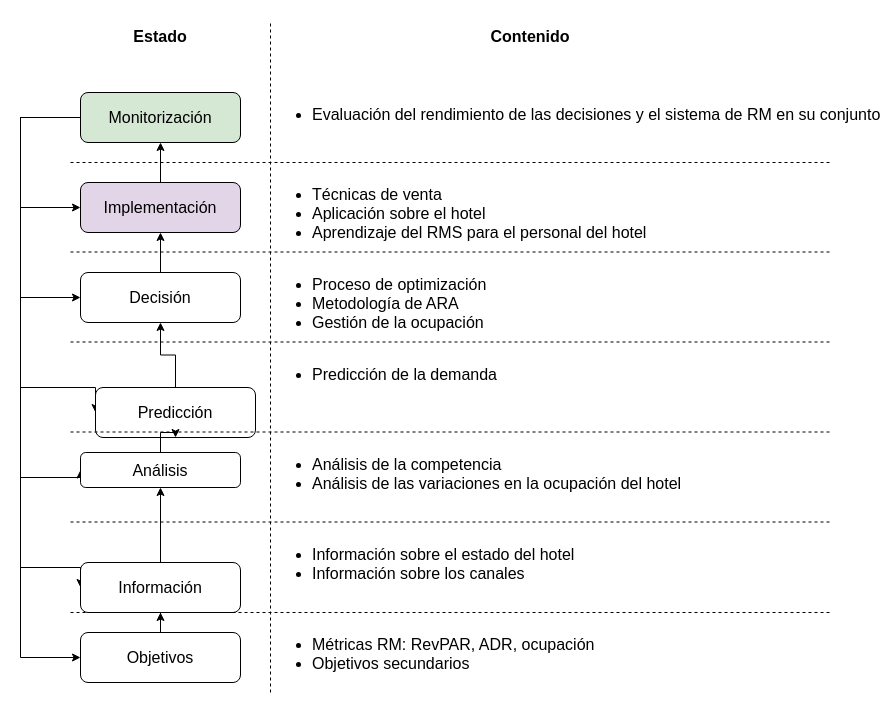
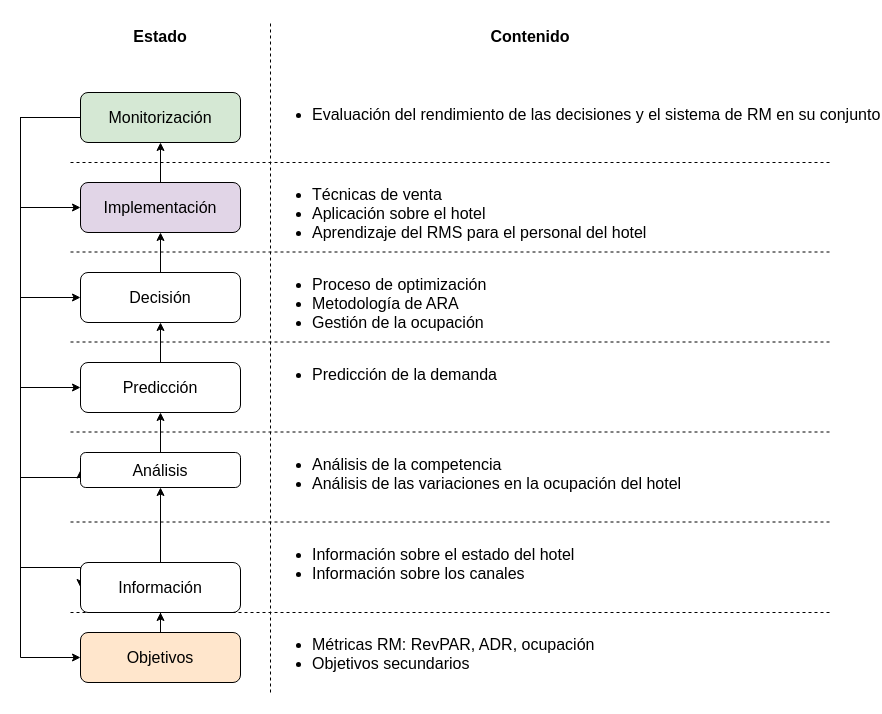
node "Predicción": moved (176, 413) -> (161, 388)
node "Objetivos": fillcolor #ffffff -> #ffe6cc
